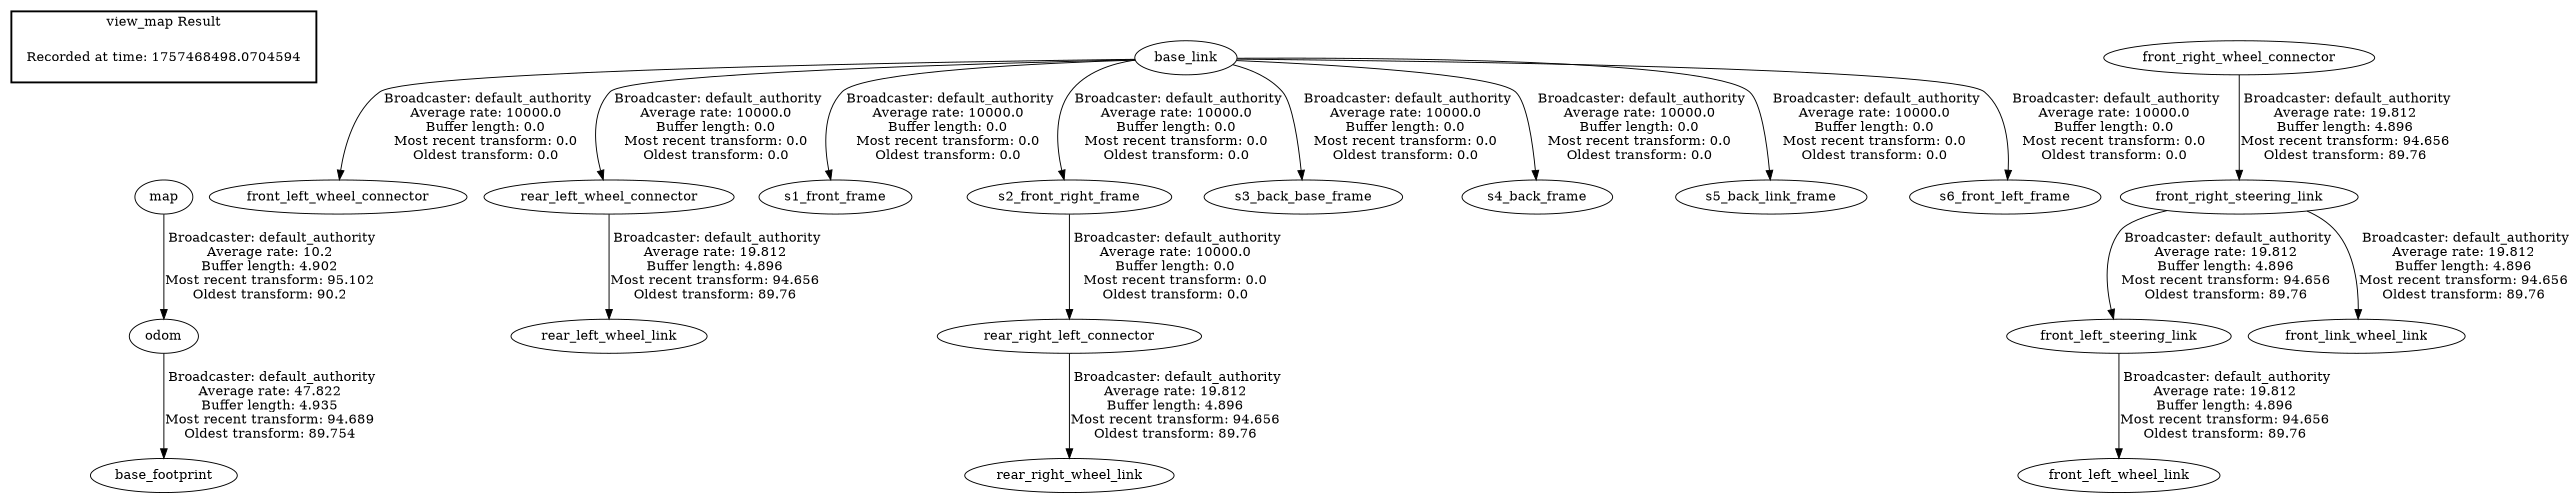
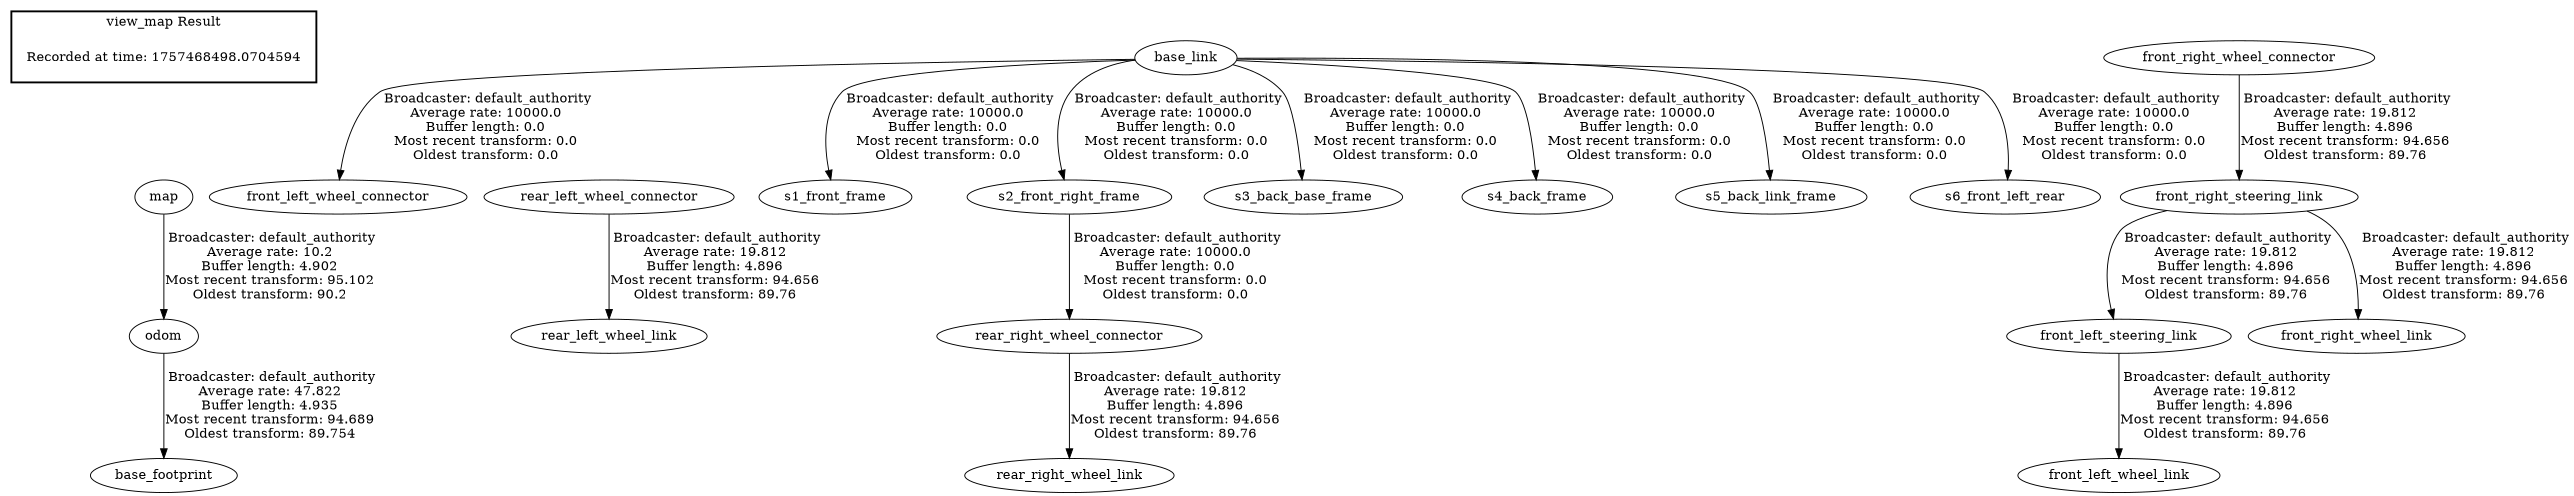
edge "base_link" -> "rear_left_wheel_connector": removed, label "Broadcaster: default_authority Average rate: 10000.0 Buffer length: 0.0 Most recent transform: 0.0 Oldest transform: 0.0"
node "s6_front_left_frame": label "s6_front_left_frame" -> "s6_front_left_rear"
node "rear_right_left_connector": label "rear_right_left_connector" -> "rear_right_wheel_connector"
node "front_link_wheel_link": label "front_link_wheel_link" -> "front_right_wheel_link"
